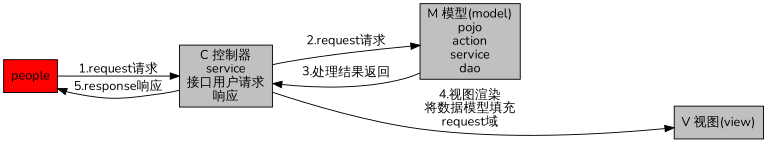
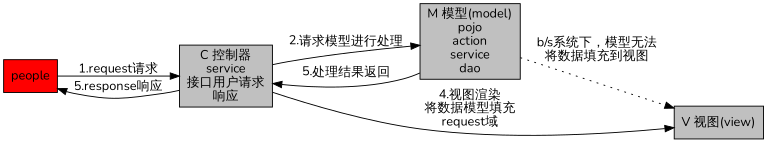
edge "C 控制器 service 接口用户请求 响应" -> "M 模型(model) pojo action service dao": label "2.request请求" -> "2.请求模型进行处理"
edge "M 模型(model) pojo action service dao" -> "C 控制器 service 接口用户请求 响应": label "3.处理结果返回" -> "5.处理结果返回"
edge "M 模型(model) pojo action service dao" -> "V 视图(view)": added, label "b/s系统下，模型无法 将数据填充到视图"
